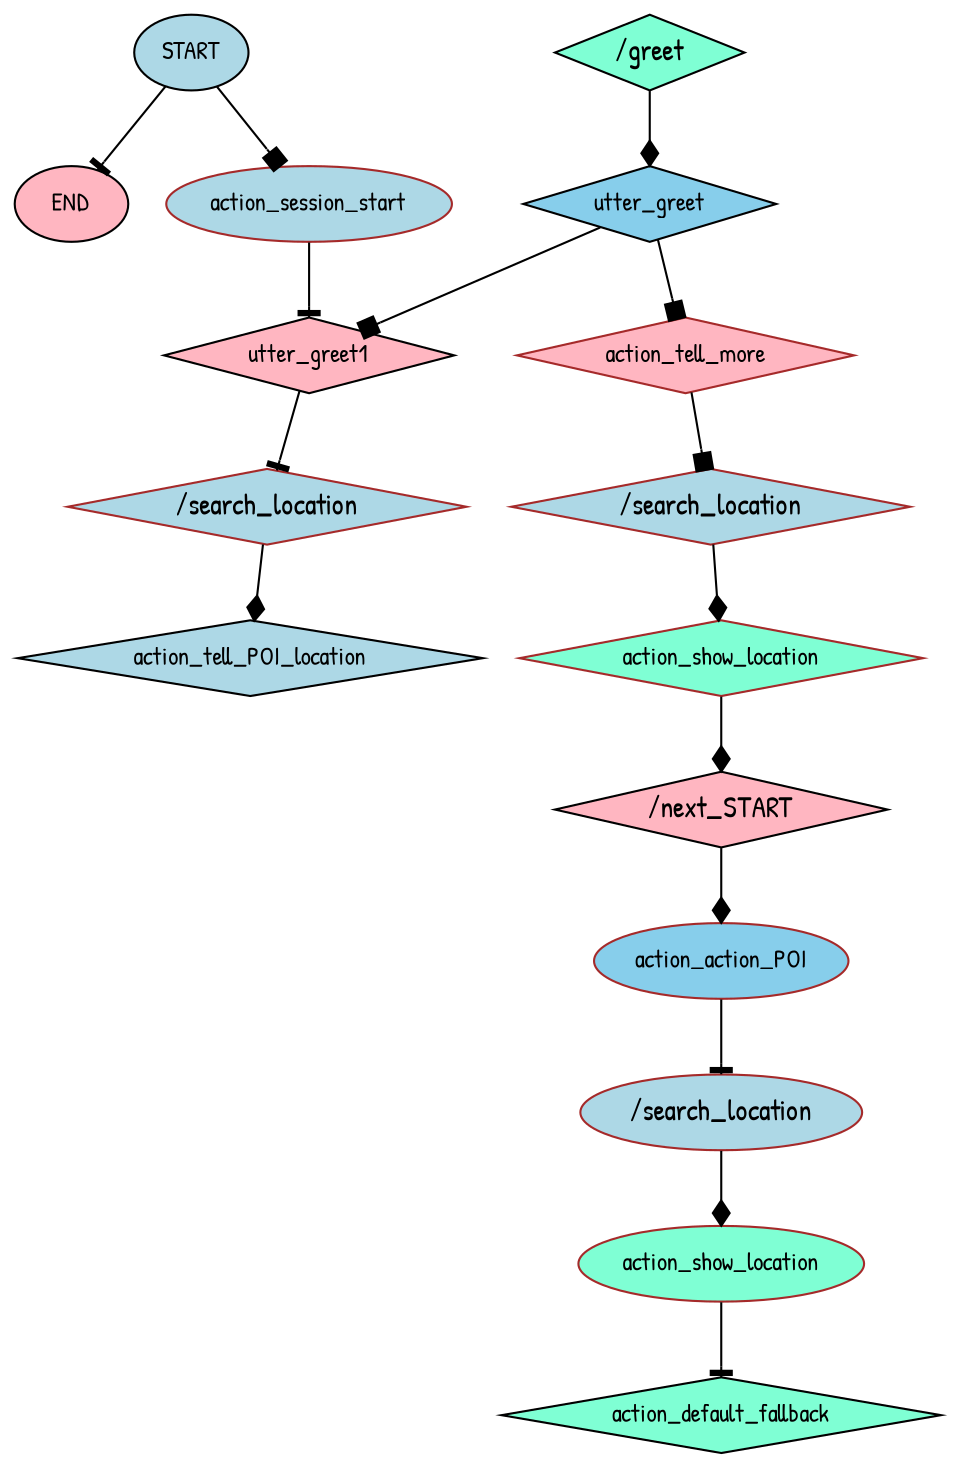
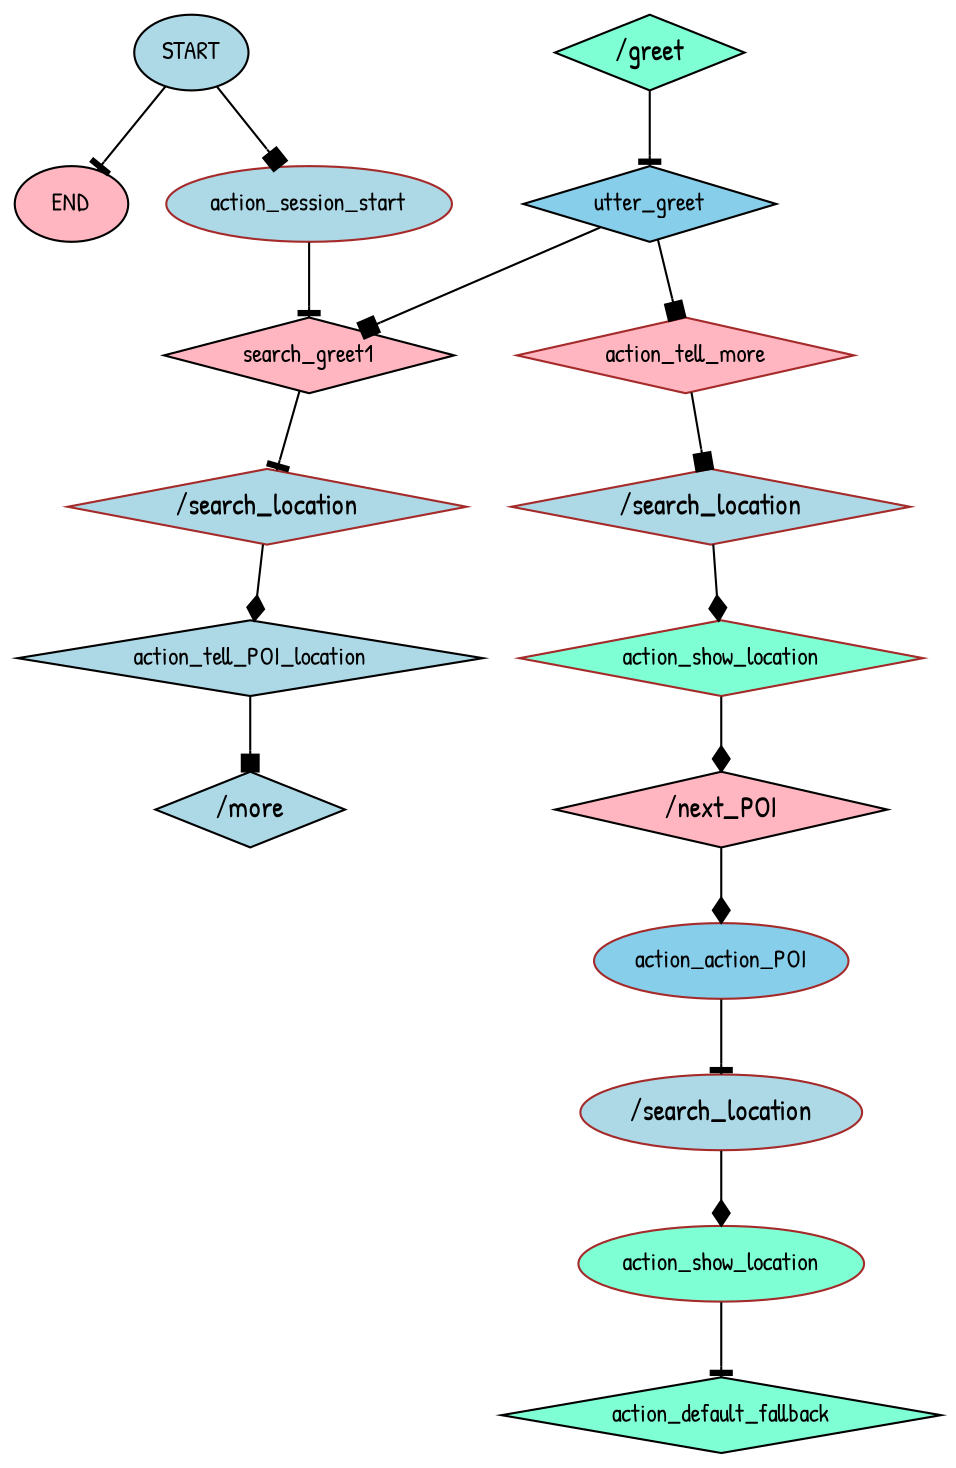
edge "/greet" -> "utter_greet": arrowhead diamond -> tee
node "utter_greet1": label "utter_greet1" -> "search_greet1"
node "/more": added
node "/next_START": label "/next_START" -> "/next_POI"
